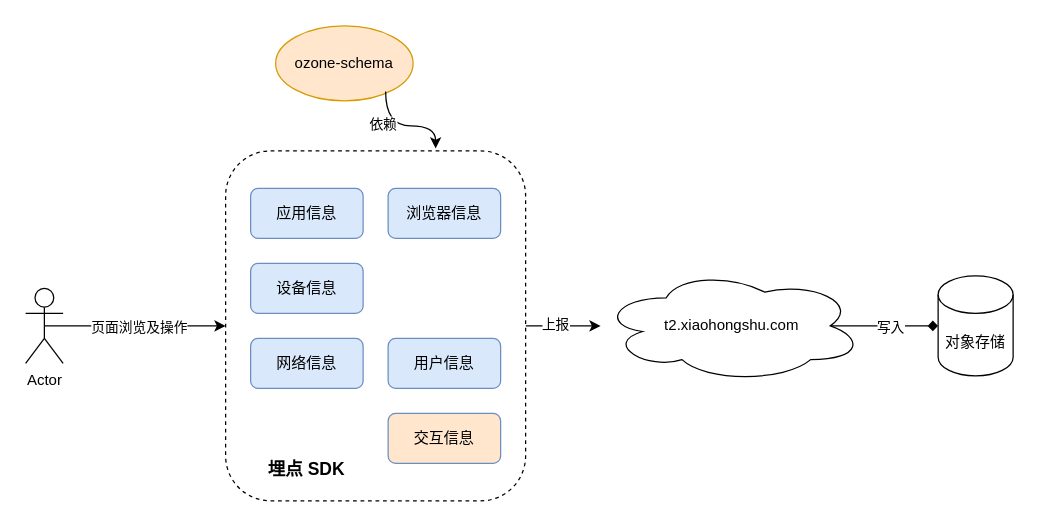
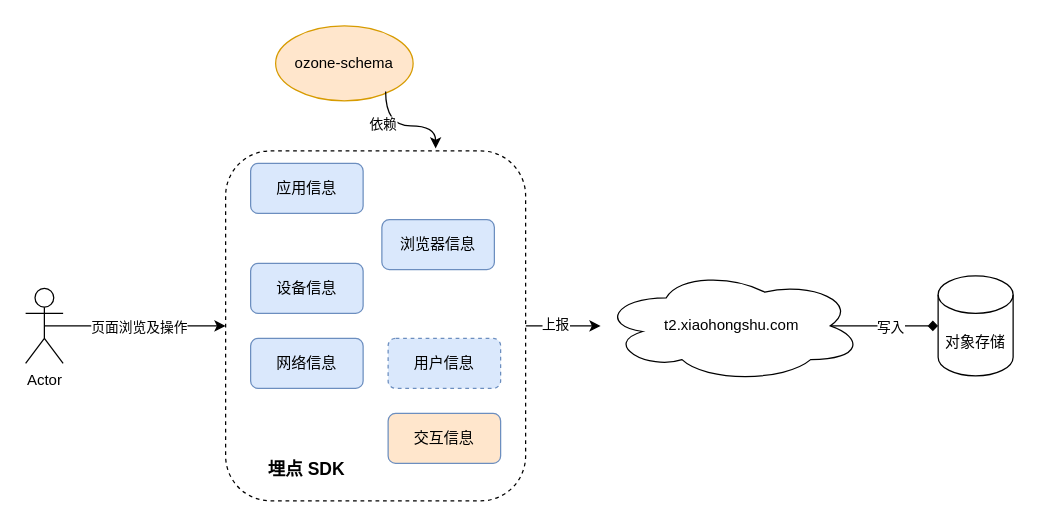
node "应用信息": moved (307, 213) -> (307, 188)
node "浏览器信息": moved (444, 213) -> (438, 244)
node "用户信息": style solid -> dashed
